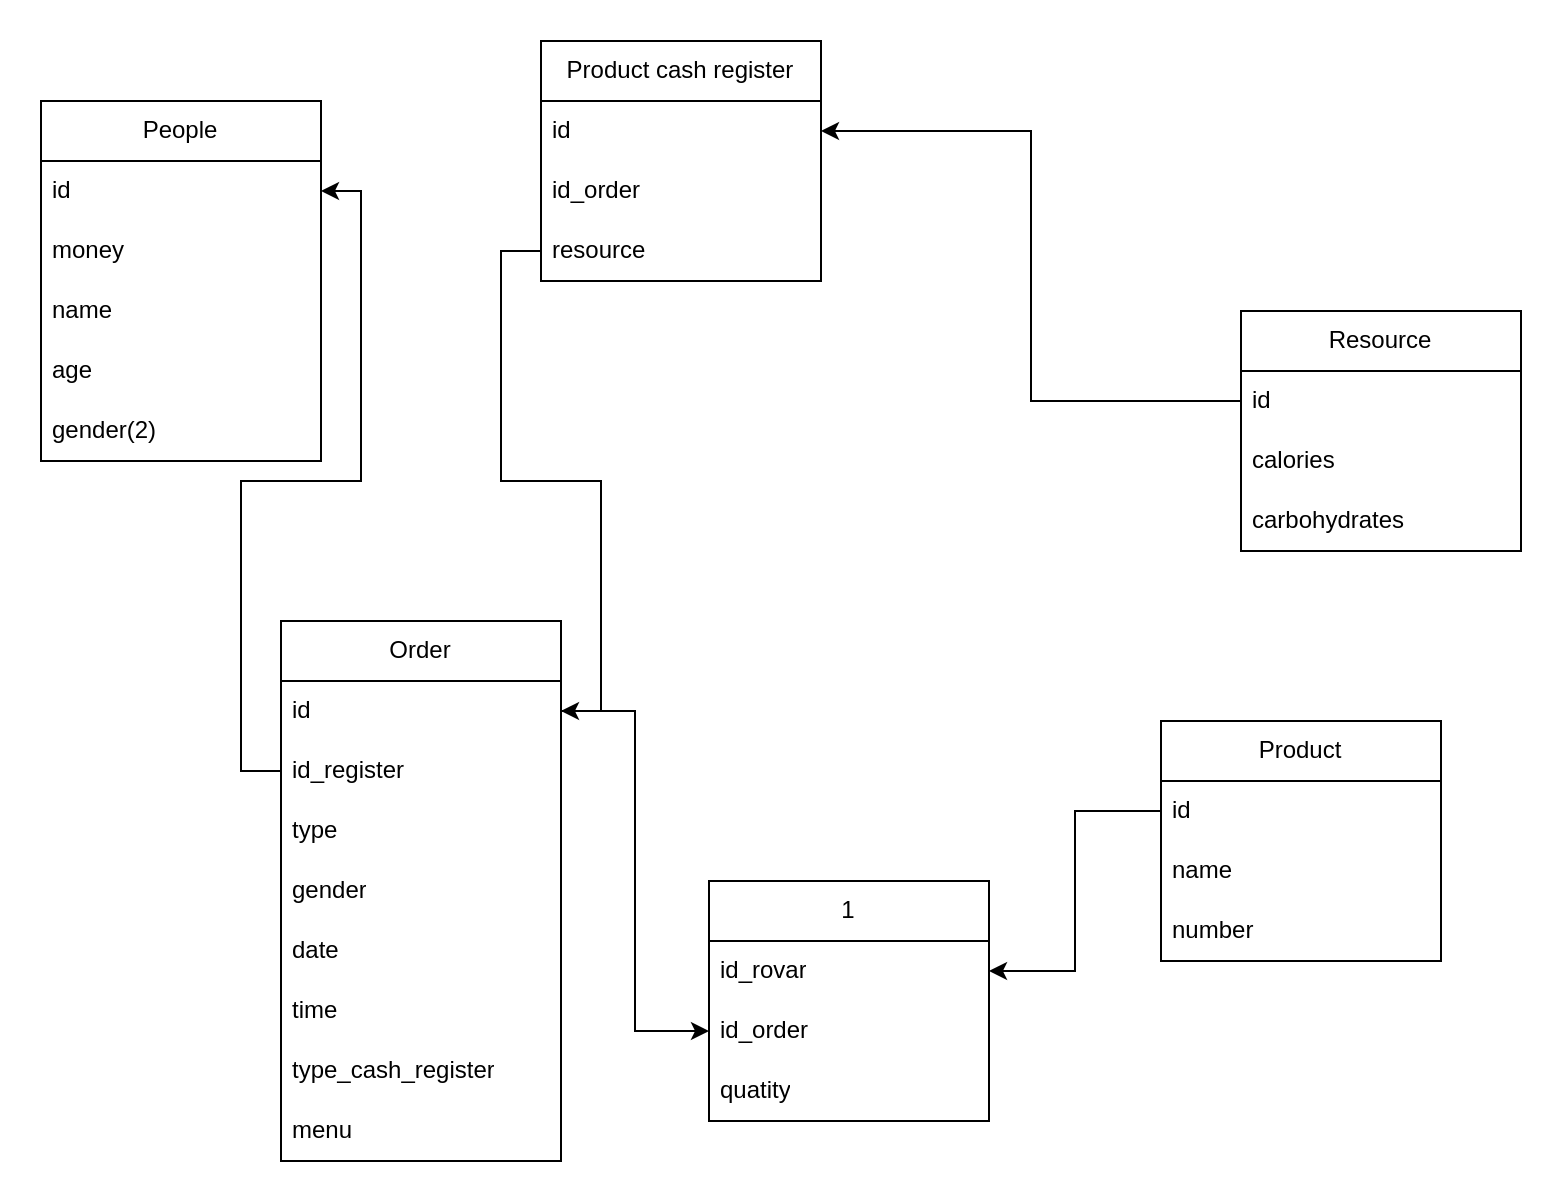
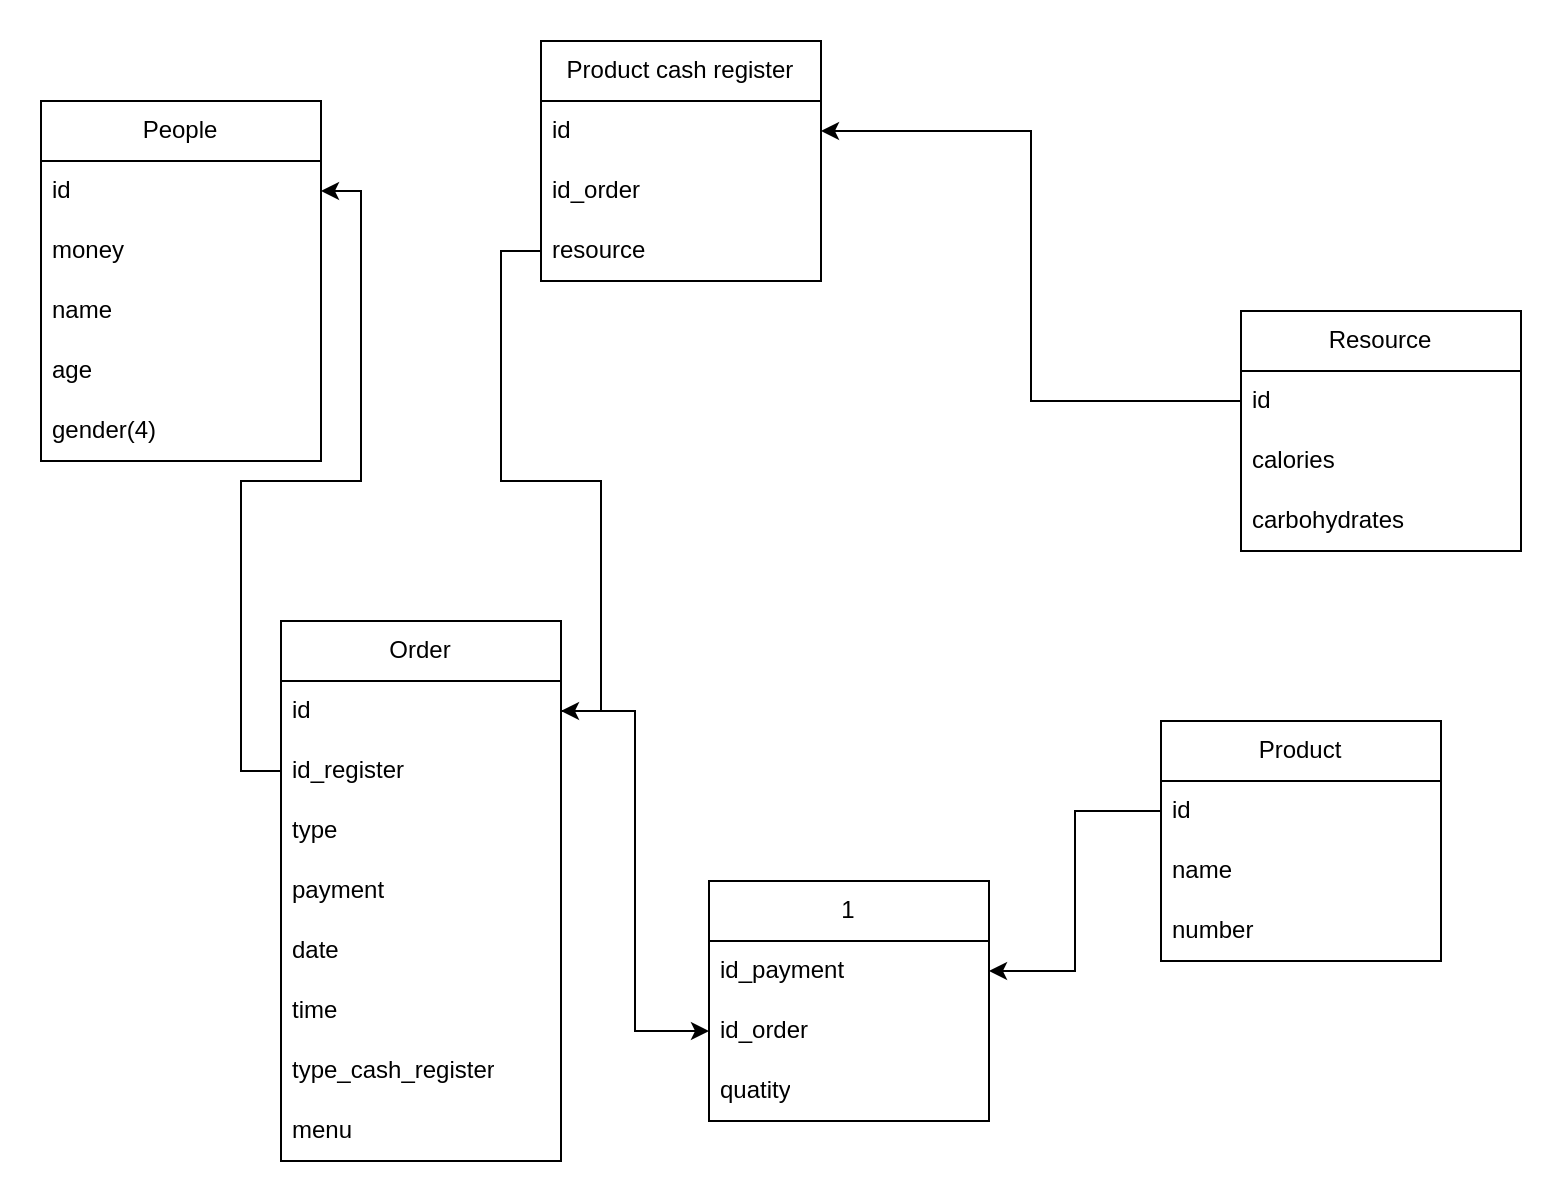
node "gender(2)": label "gender(2)" -> "gender(4)"
node "gender": label "gender" -> "payment"
node "id_rovar": label "id_rovar" -> "id_payment"
